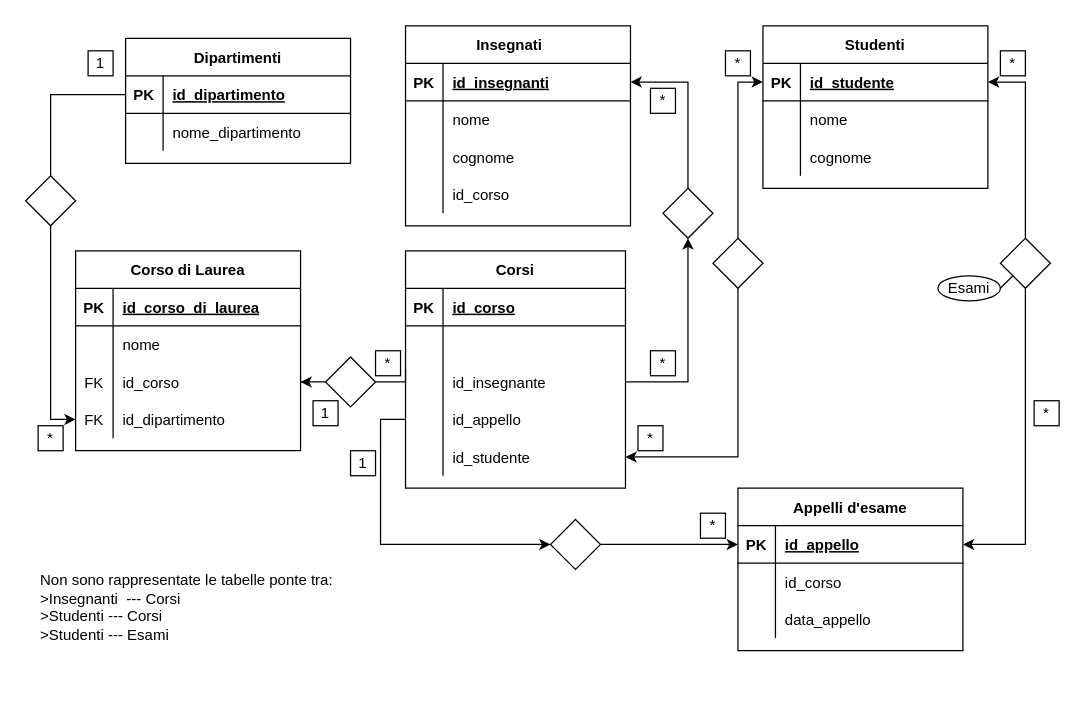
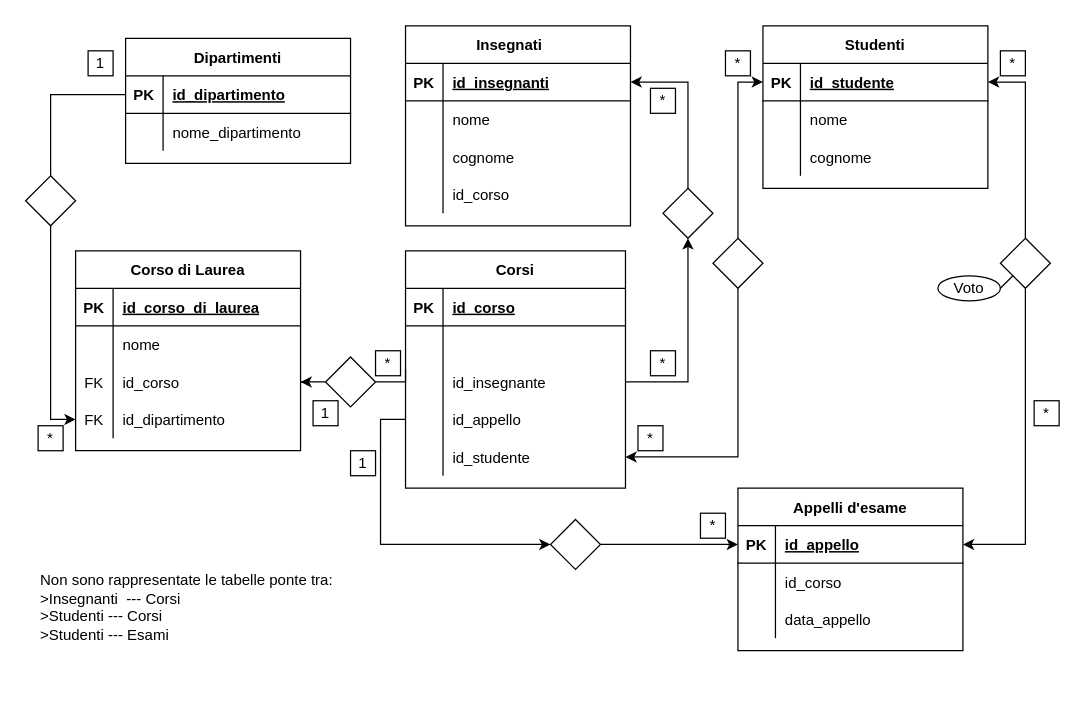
node "Esami": label "Esami" -> "Voto"
